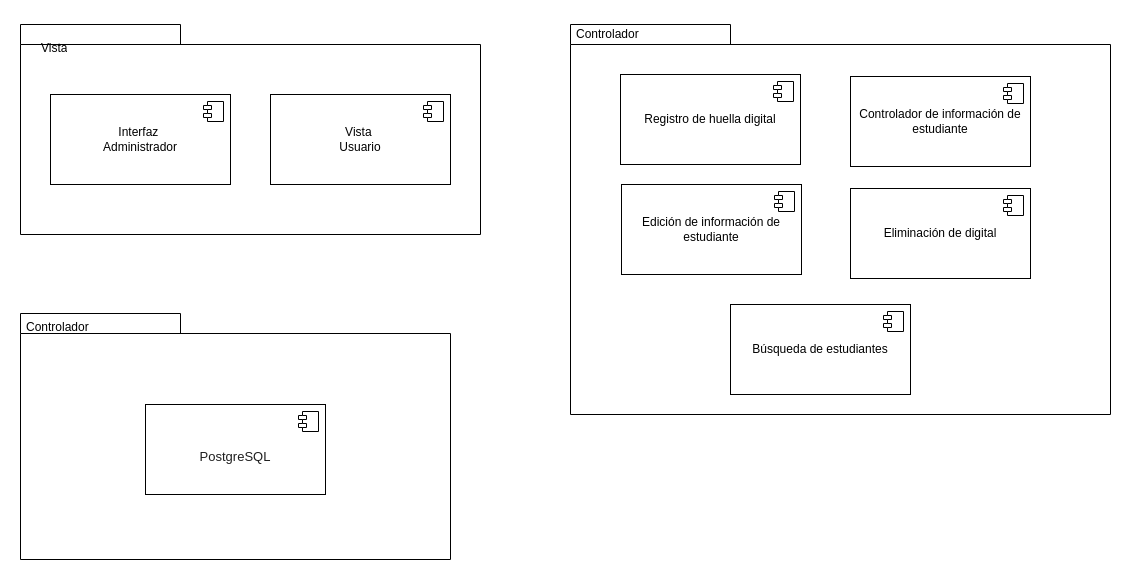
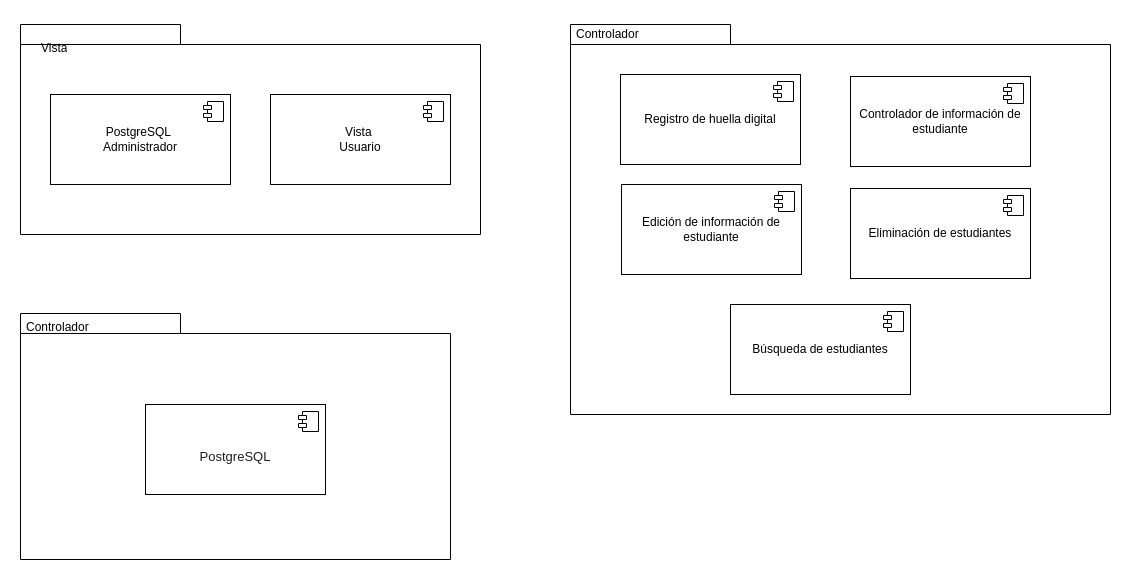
node "Interfaz Administrador": label "Interfaz Administrador" -> "PostgreSQL Administrador"
node "Eliminación de digital": label "Eliminación de digital" -> "Eliminación de estudiantes"
